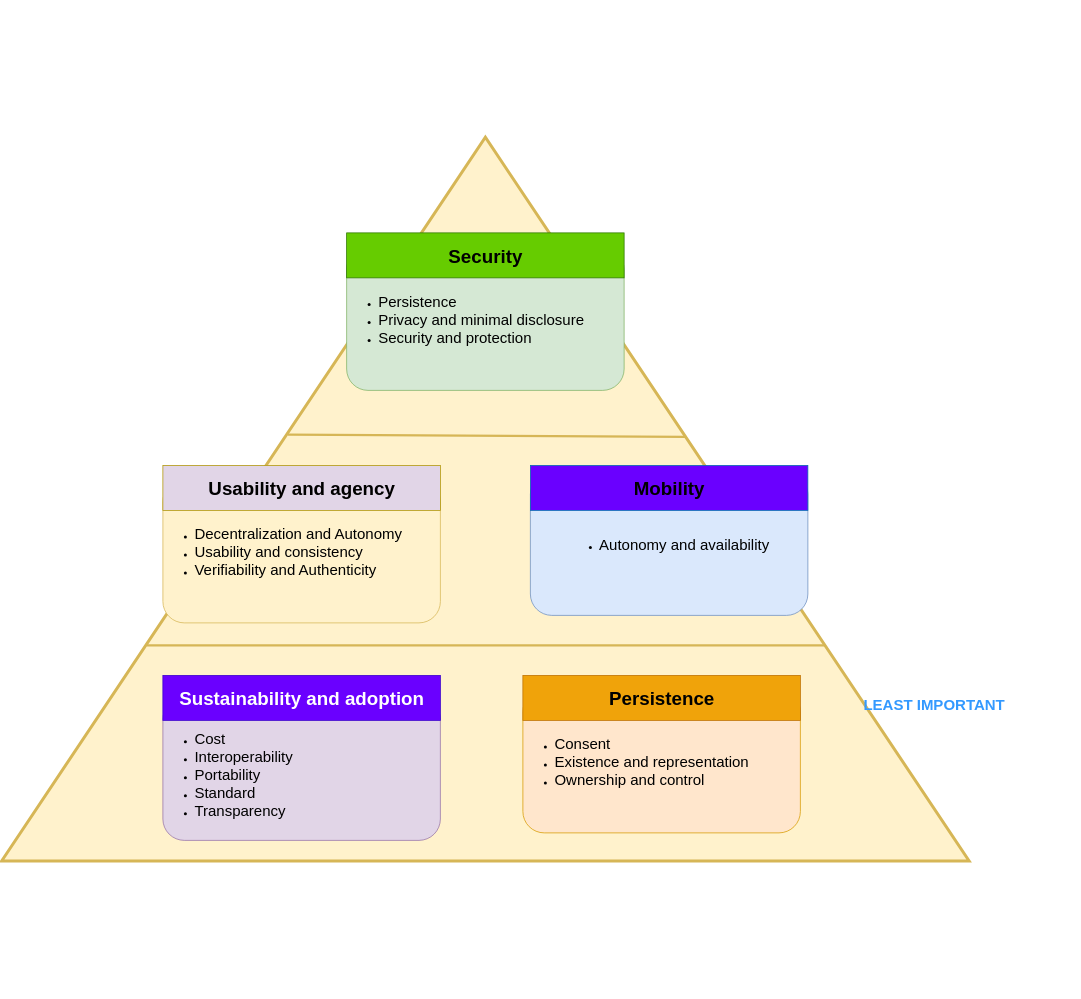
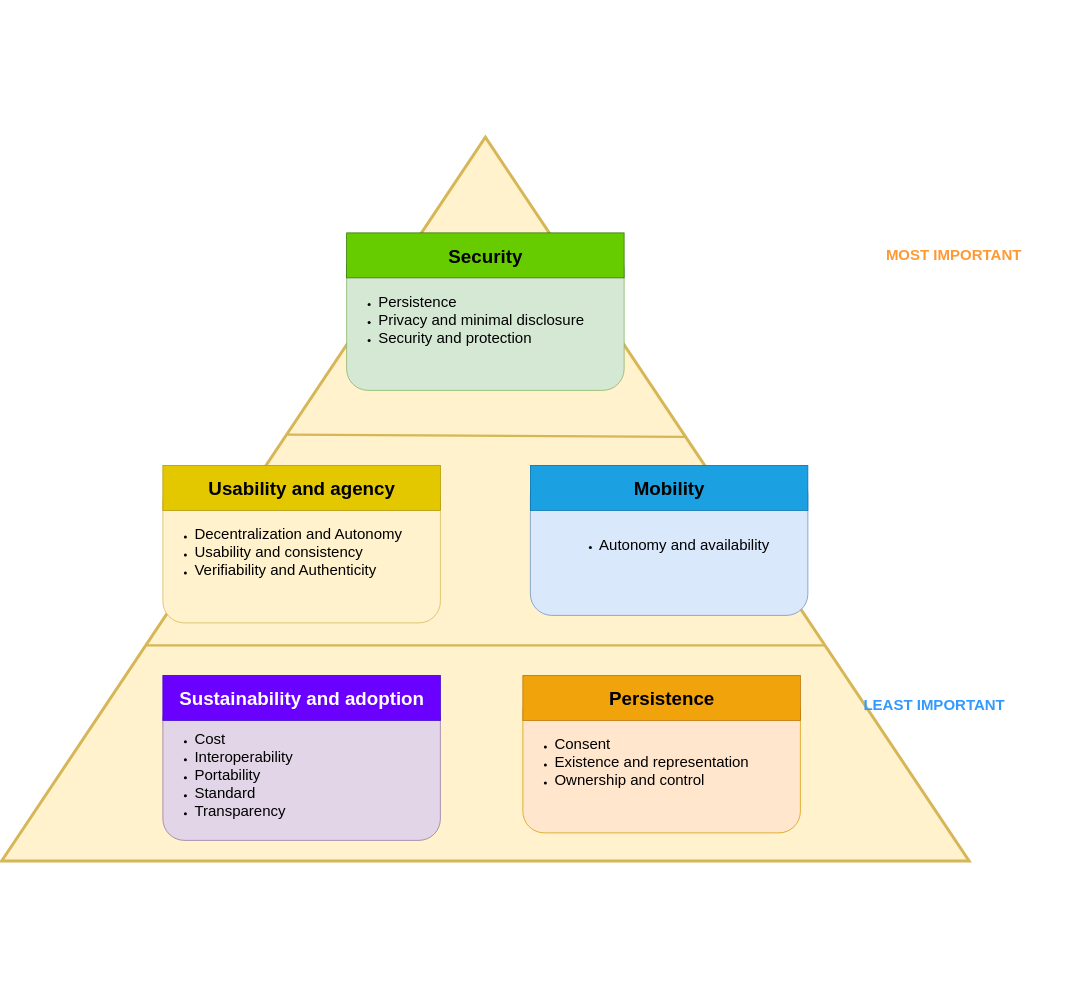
node "MOST IMPORTANT": added
node "Usability and agency": fillcolor #e1d5e7 -> #e3c800
node "Mobility": fillcolor #6a00ff -> #1ba1e2
